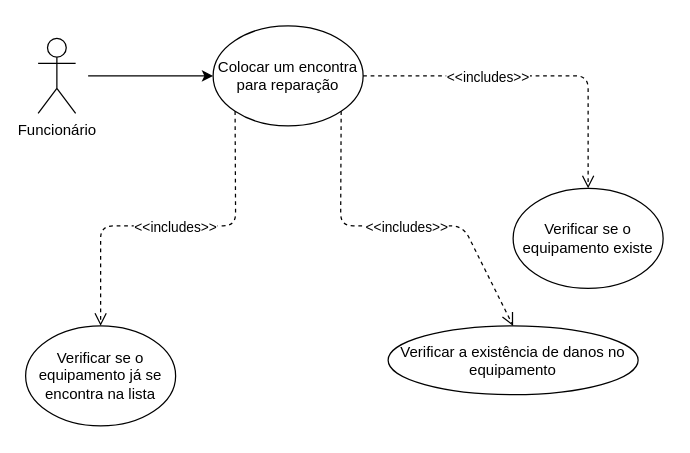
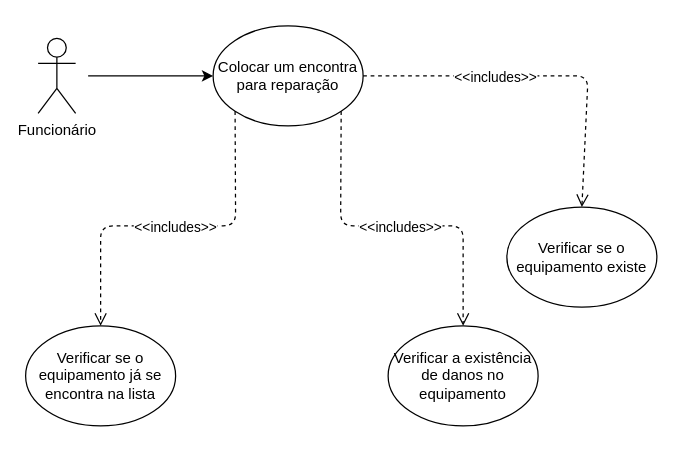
node "Verificar se o equipamento existe": moved (588, 238) -> (582, 257)
node "Verificar a existência de danos no equipamento": size 250x69 -> 150x100
